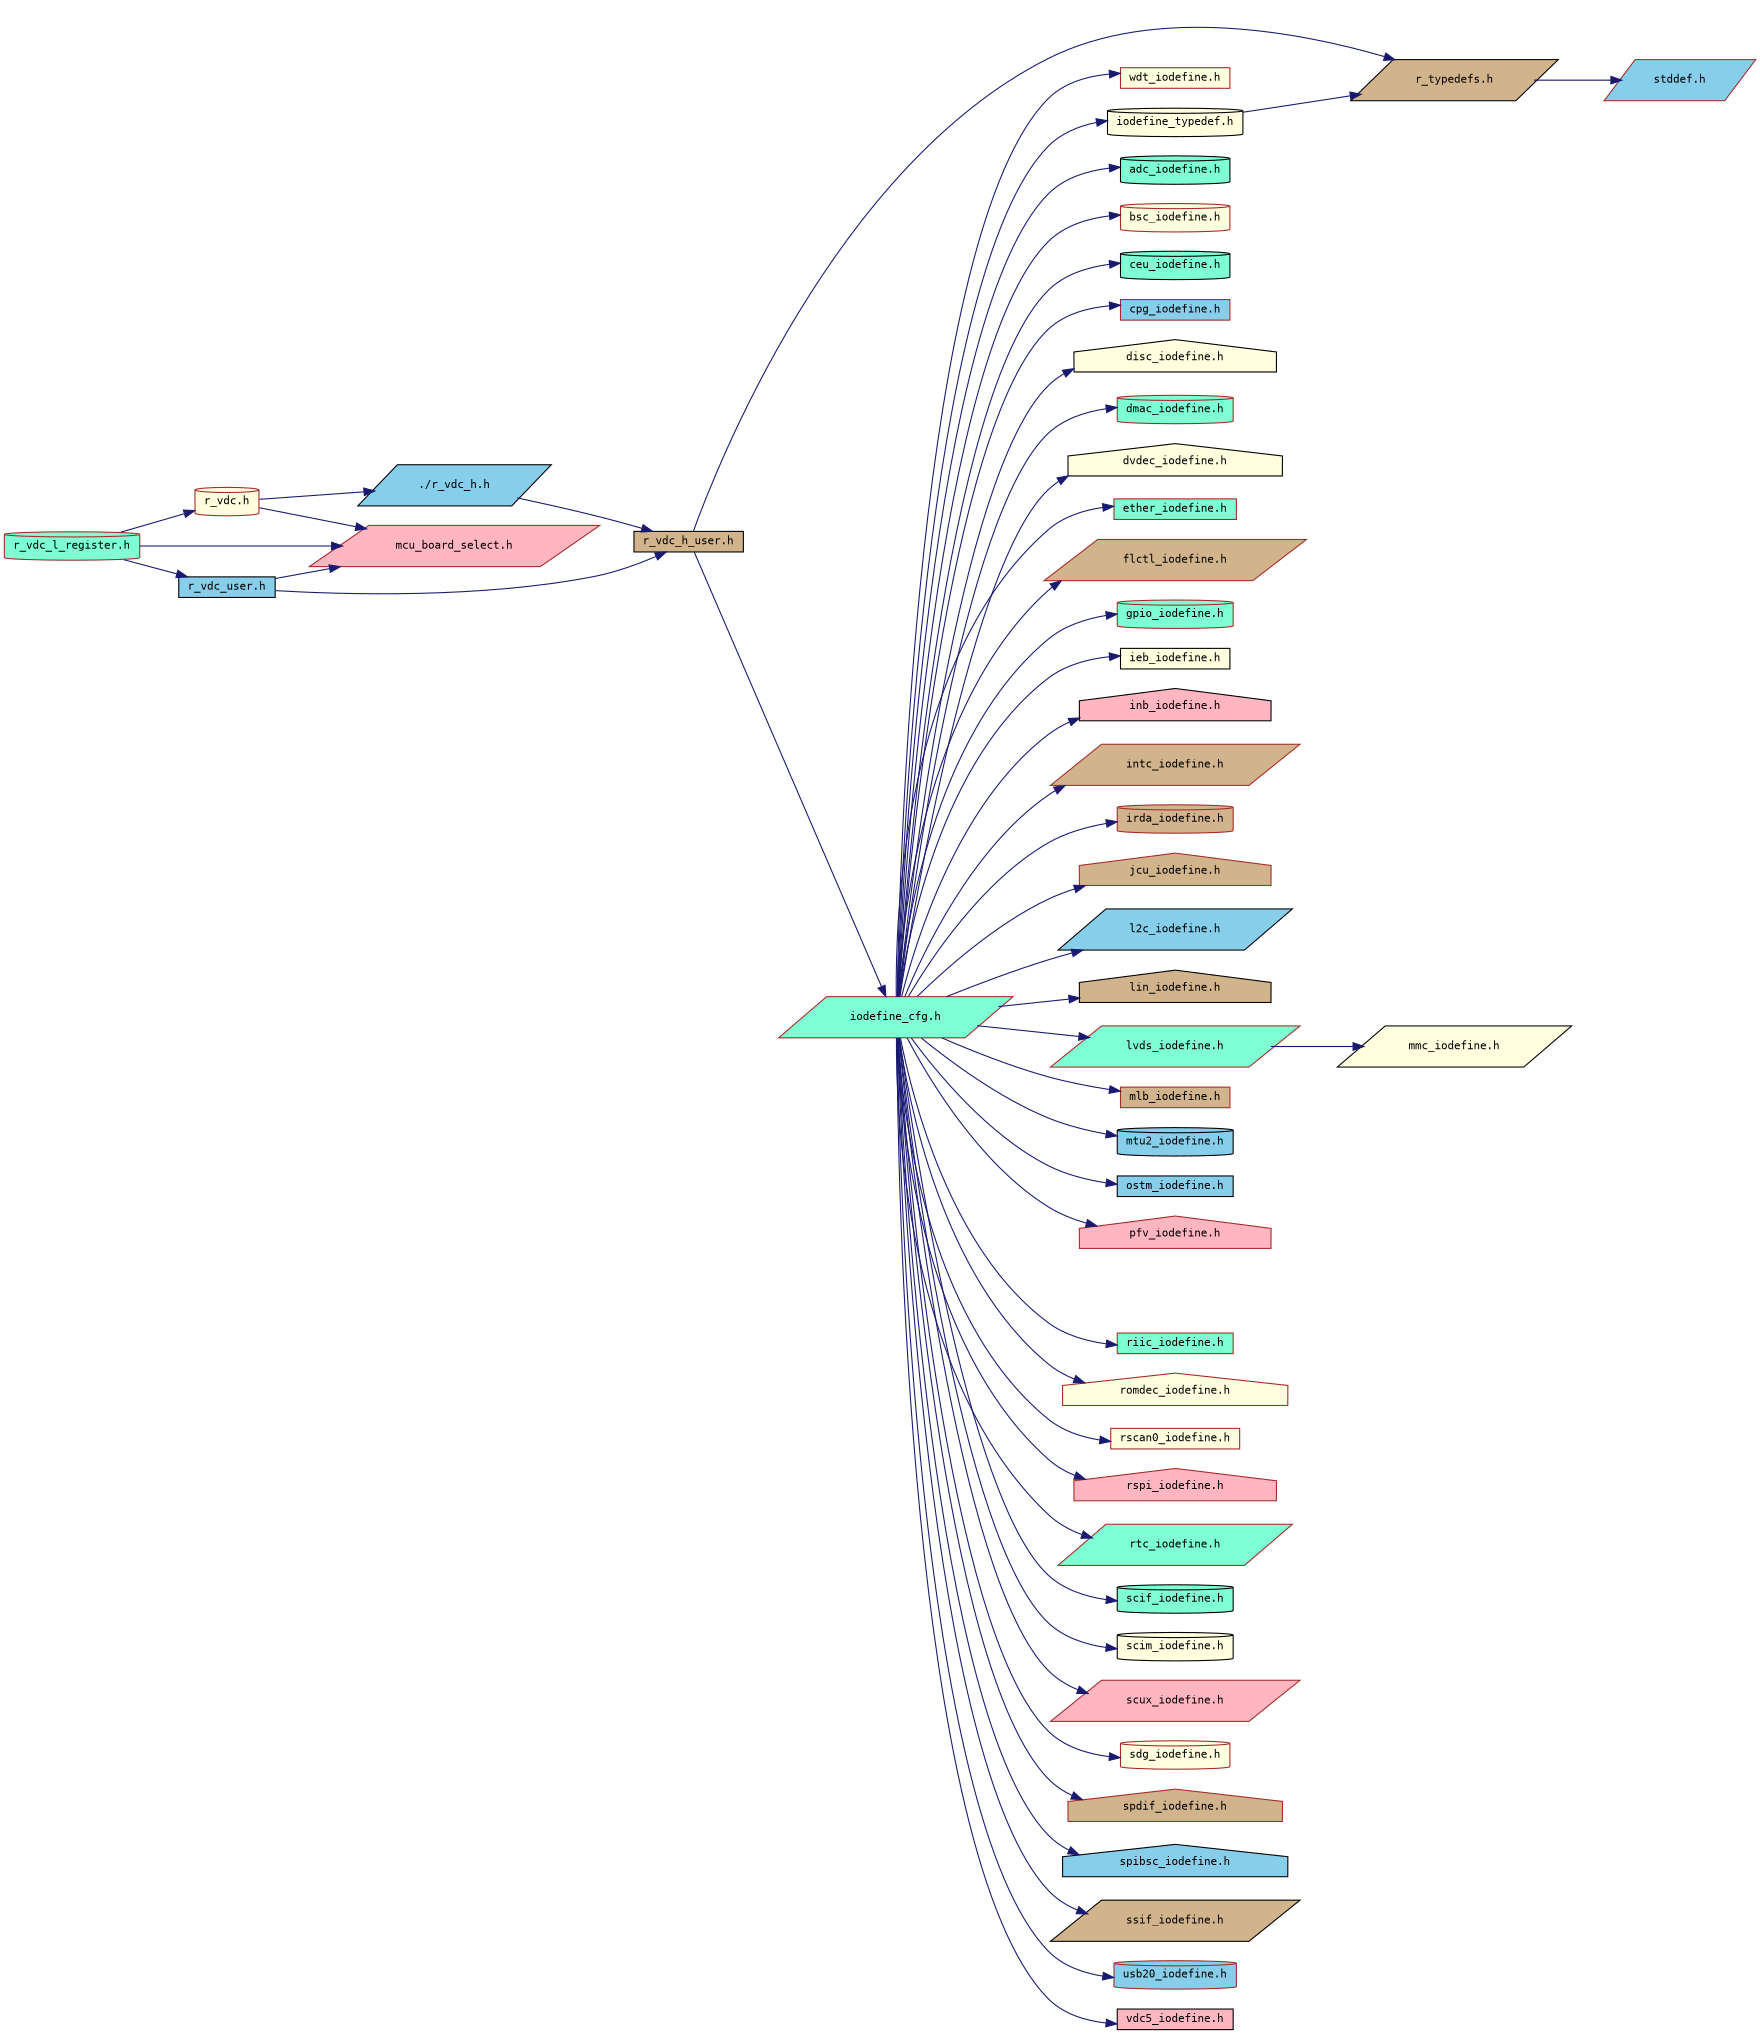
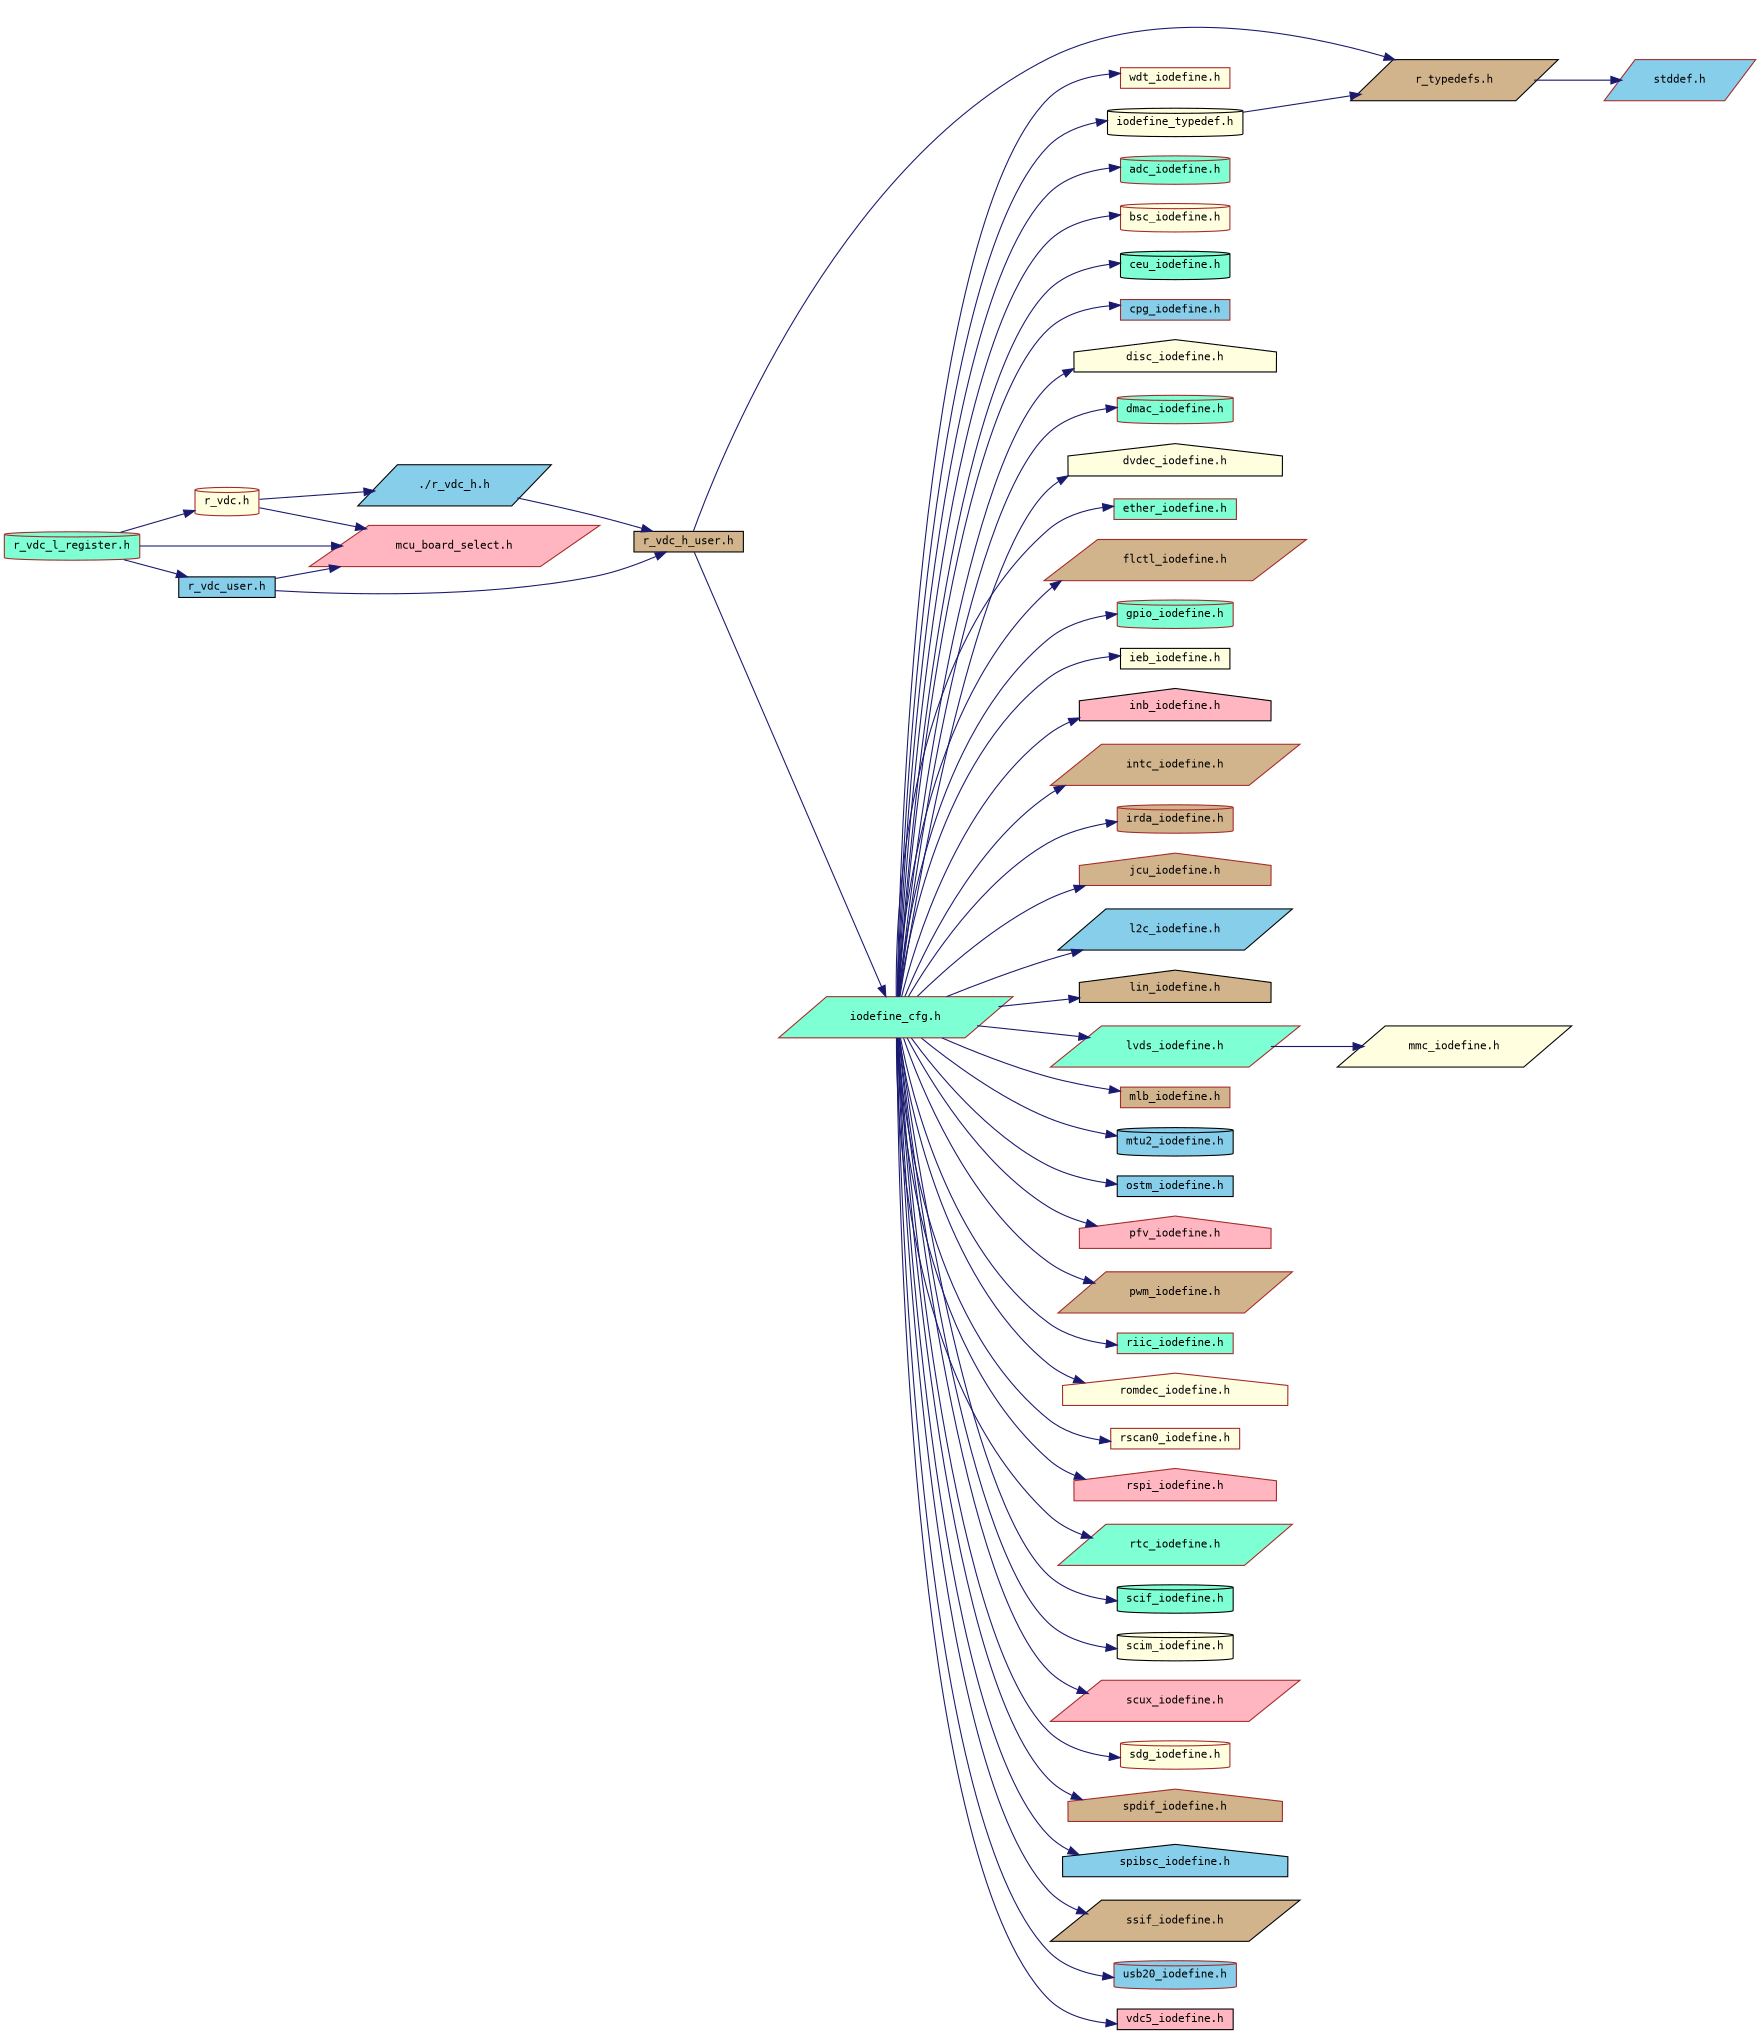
node "adc_iodefine.h": color black -> brown
node "pwm_iodefine.h": added
